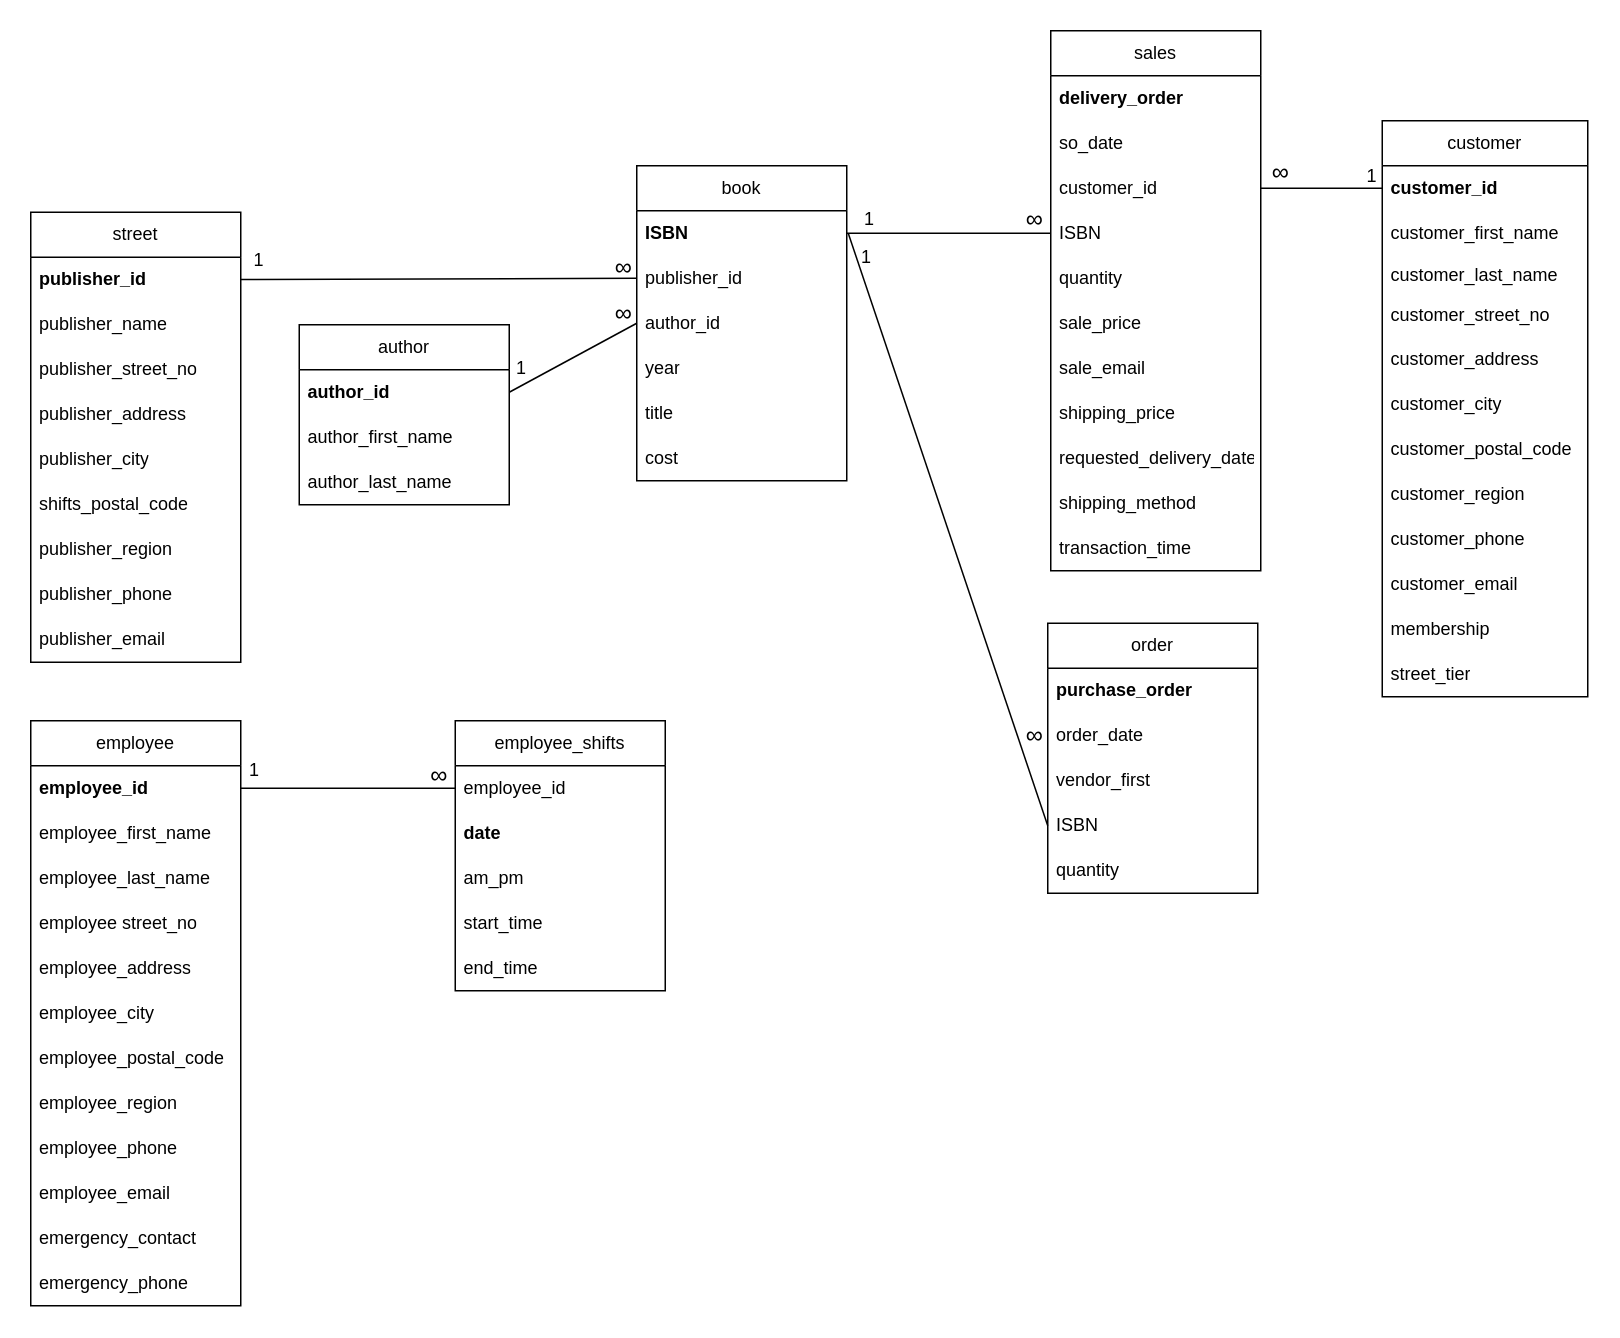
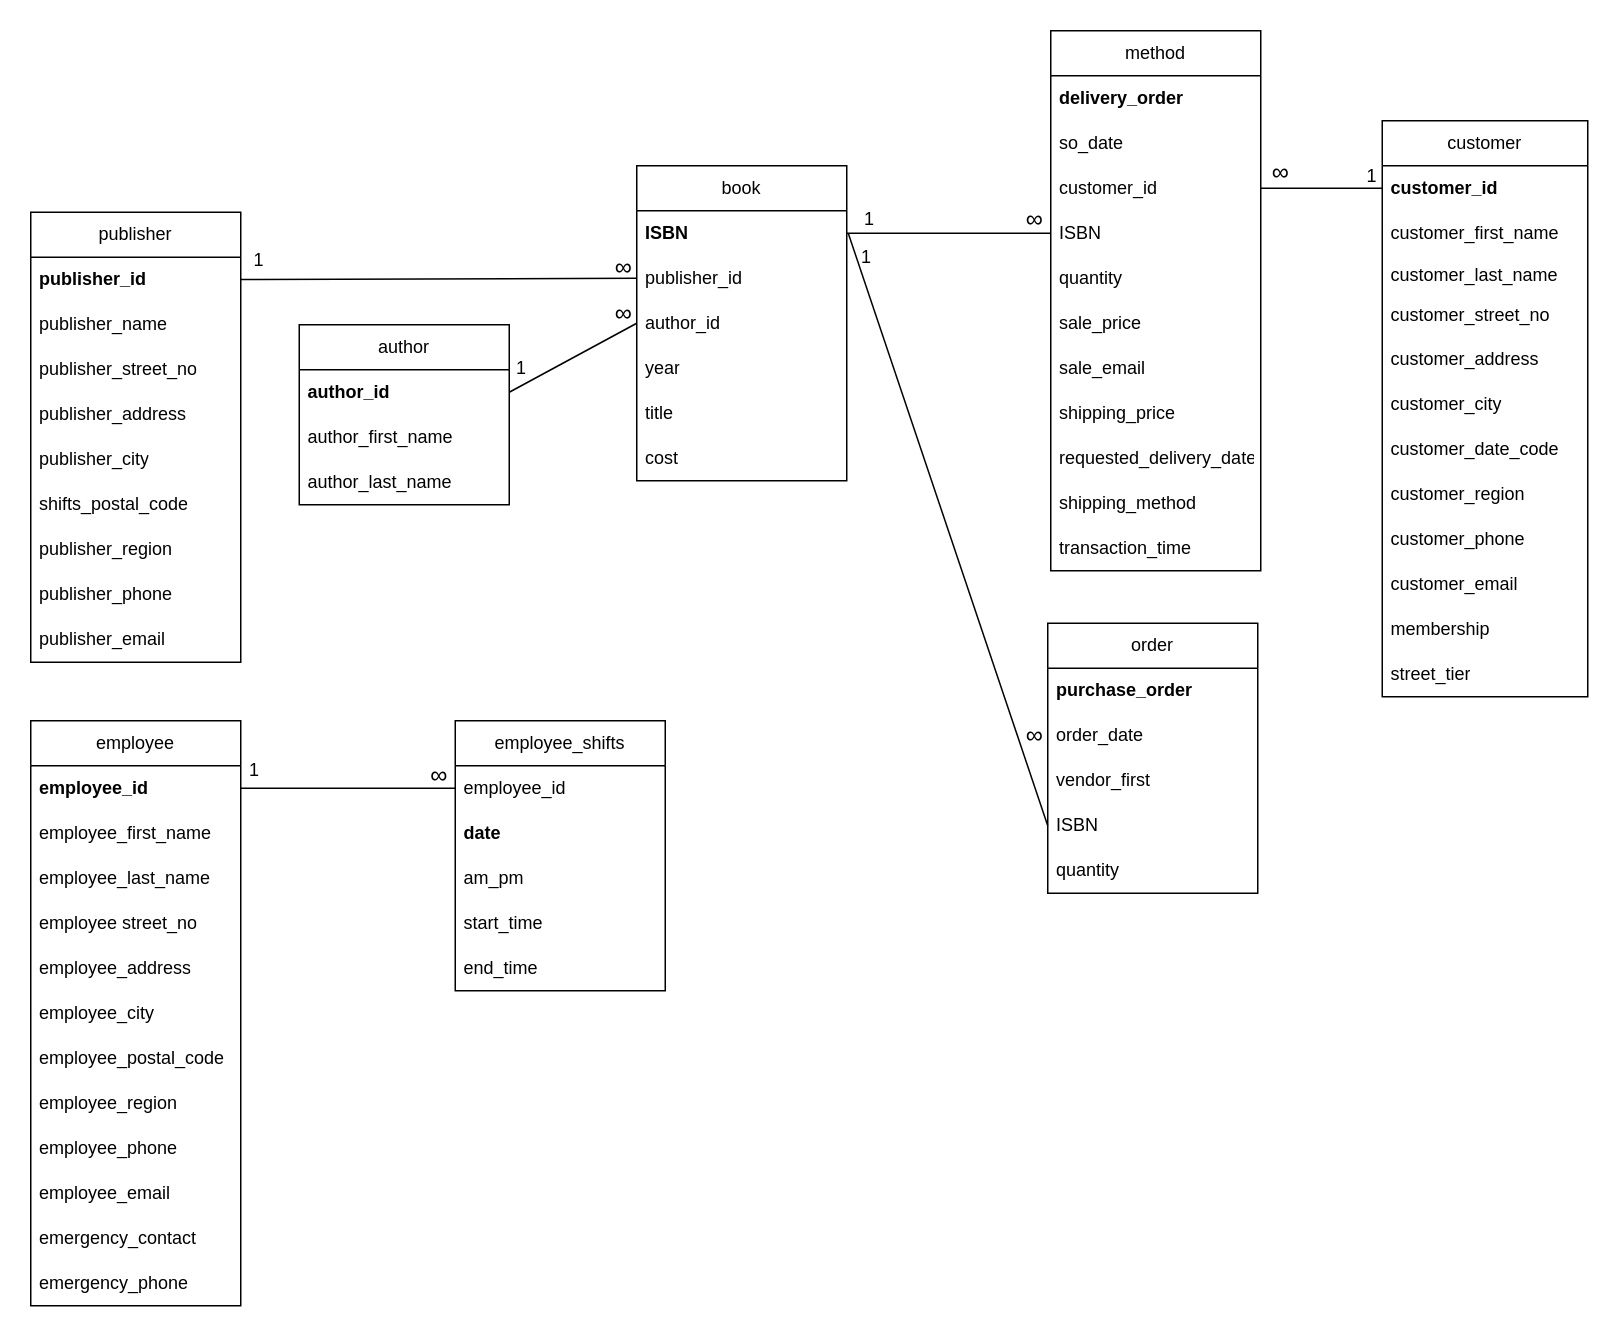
node "sales": label "sales" -> "method"
node "street": label "street" -> "publisher"
node "customer_postal_code": label "customer_postal_code" -> "customer_date_code"
